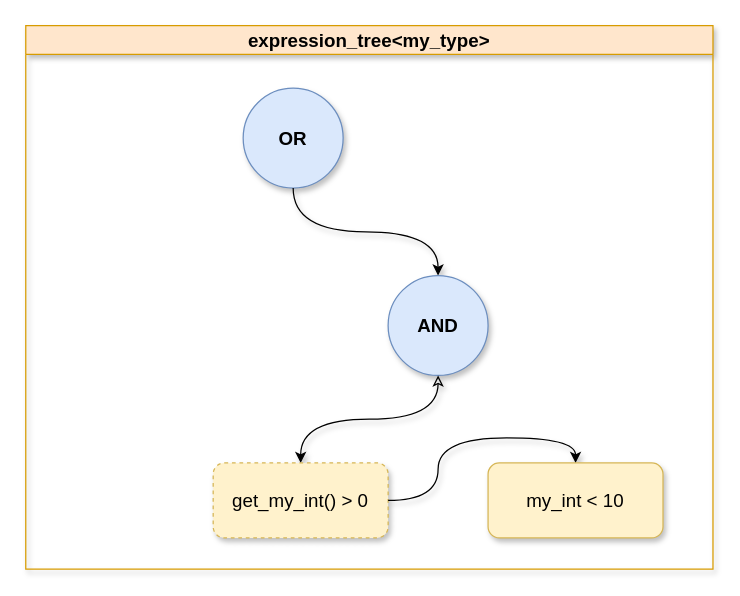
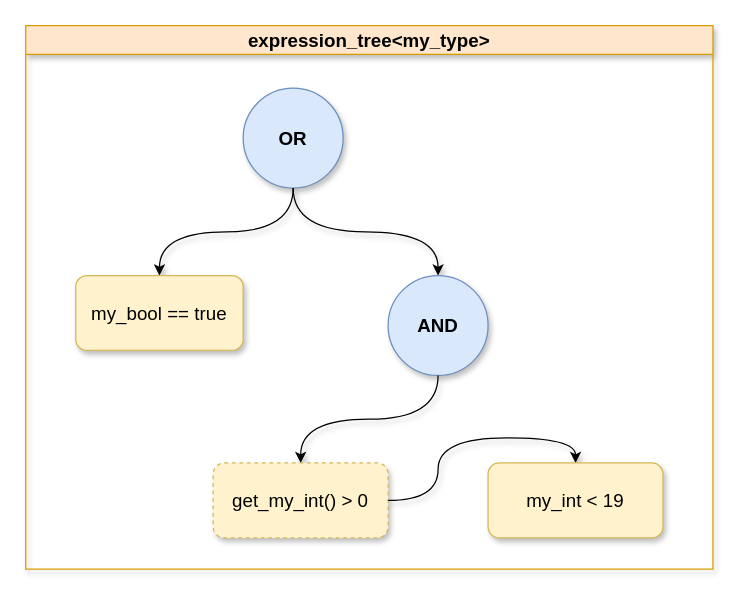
edge "OR" -> "my_bool == true": added
node "my_bool == true": added
edge "AND" -- "get_my_int() > 0": arrowhead classic -> none
node "my_int < 10": label "my_int < 10" -> "my_int < 19"
